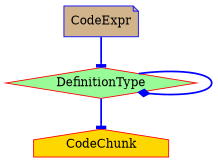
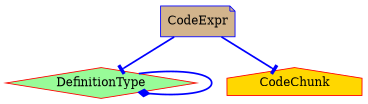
edge "DefinitionType" -> "CodeChunk": now "CodeExpr" -> "CodeChunk"
